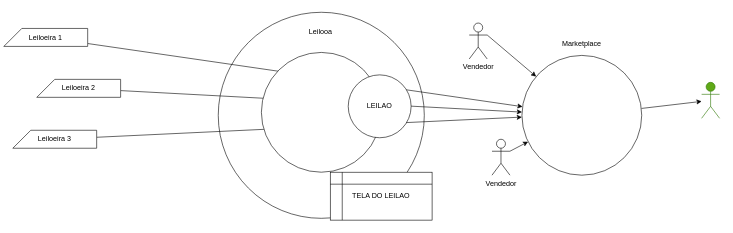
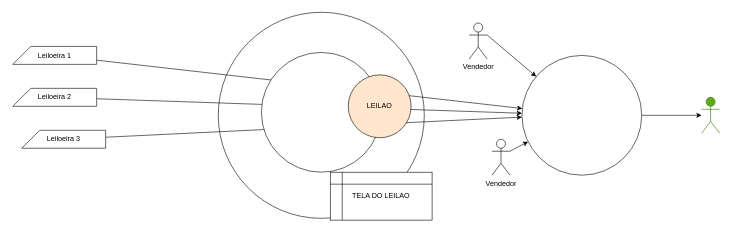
node "Leilooa": removed
node "Leiloeira 1": moved (45, 38) -> (54, 56)
node "Marketplace": removed
node "Leiloeira 2": moved (78, 89) -> (54, 98)
node "Comprador": moved (711, 101) -> (711, 116)
node "LEILAO": fillcolor #ffffff -> #ffe6cc
node "Leiloeira 3": moved (54, 140) -> (63, 140)
